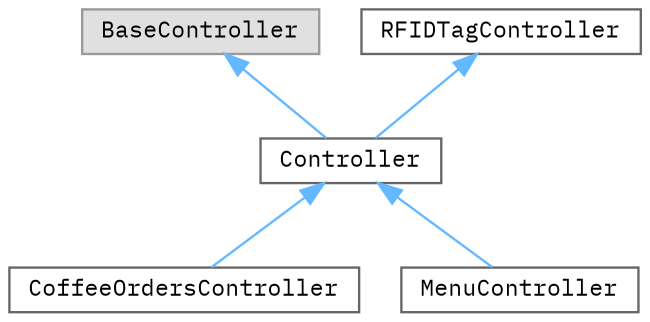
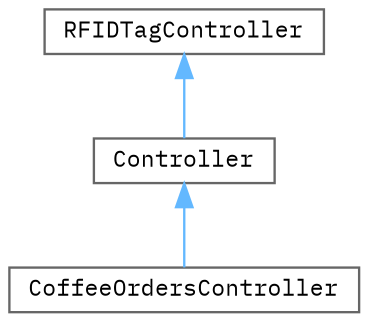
node "BaseController": removed
node "MenuController": removed
